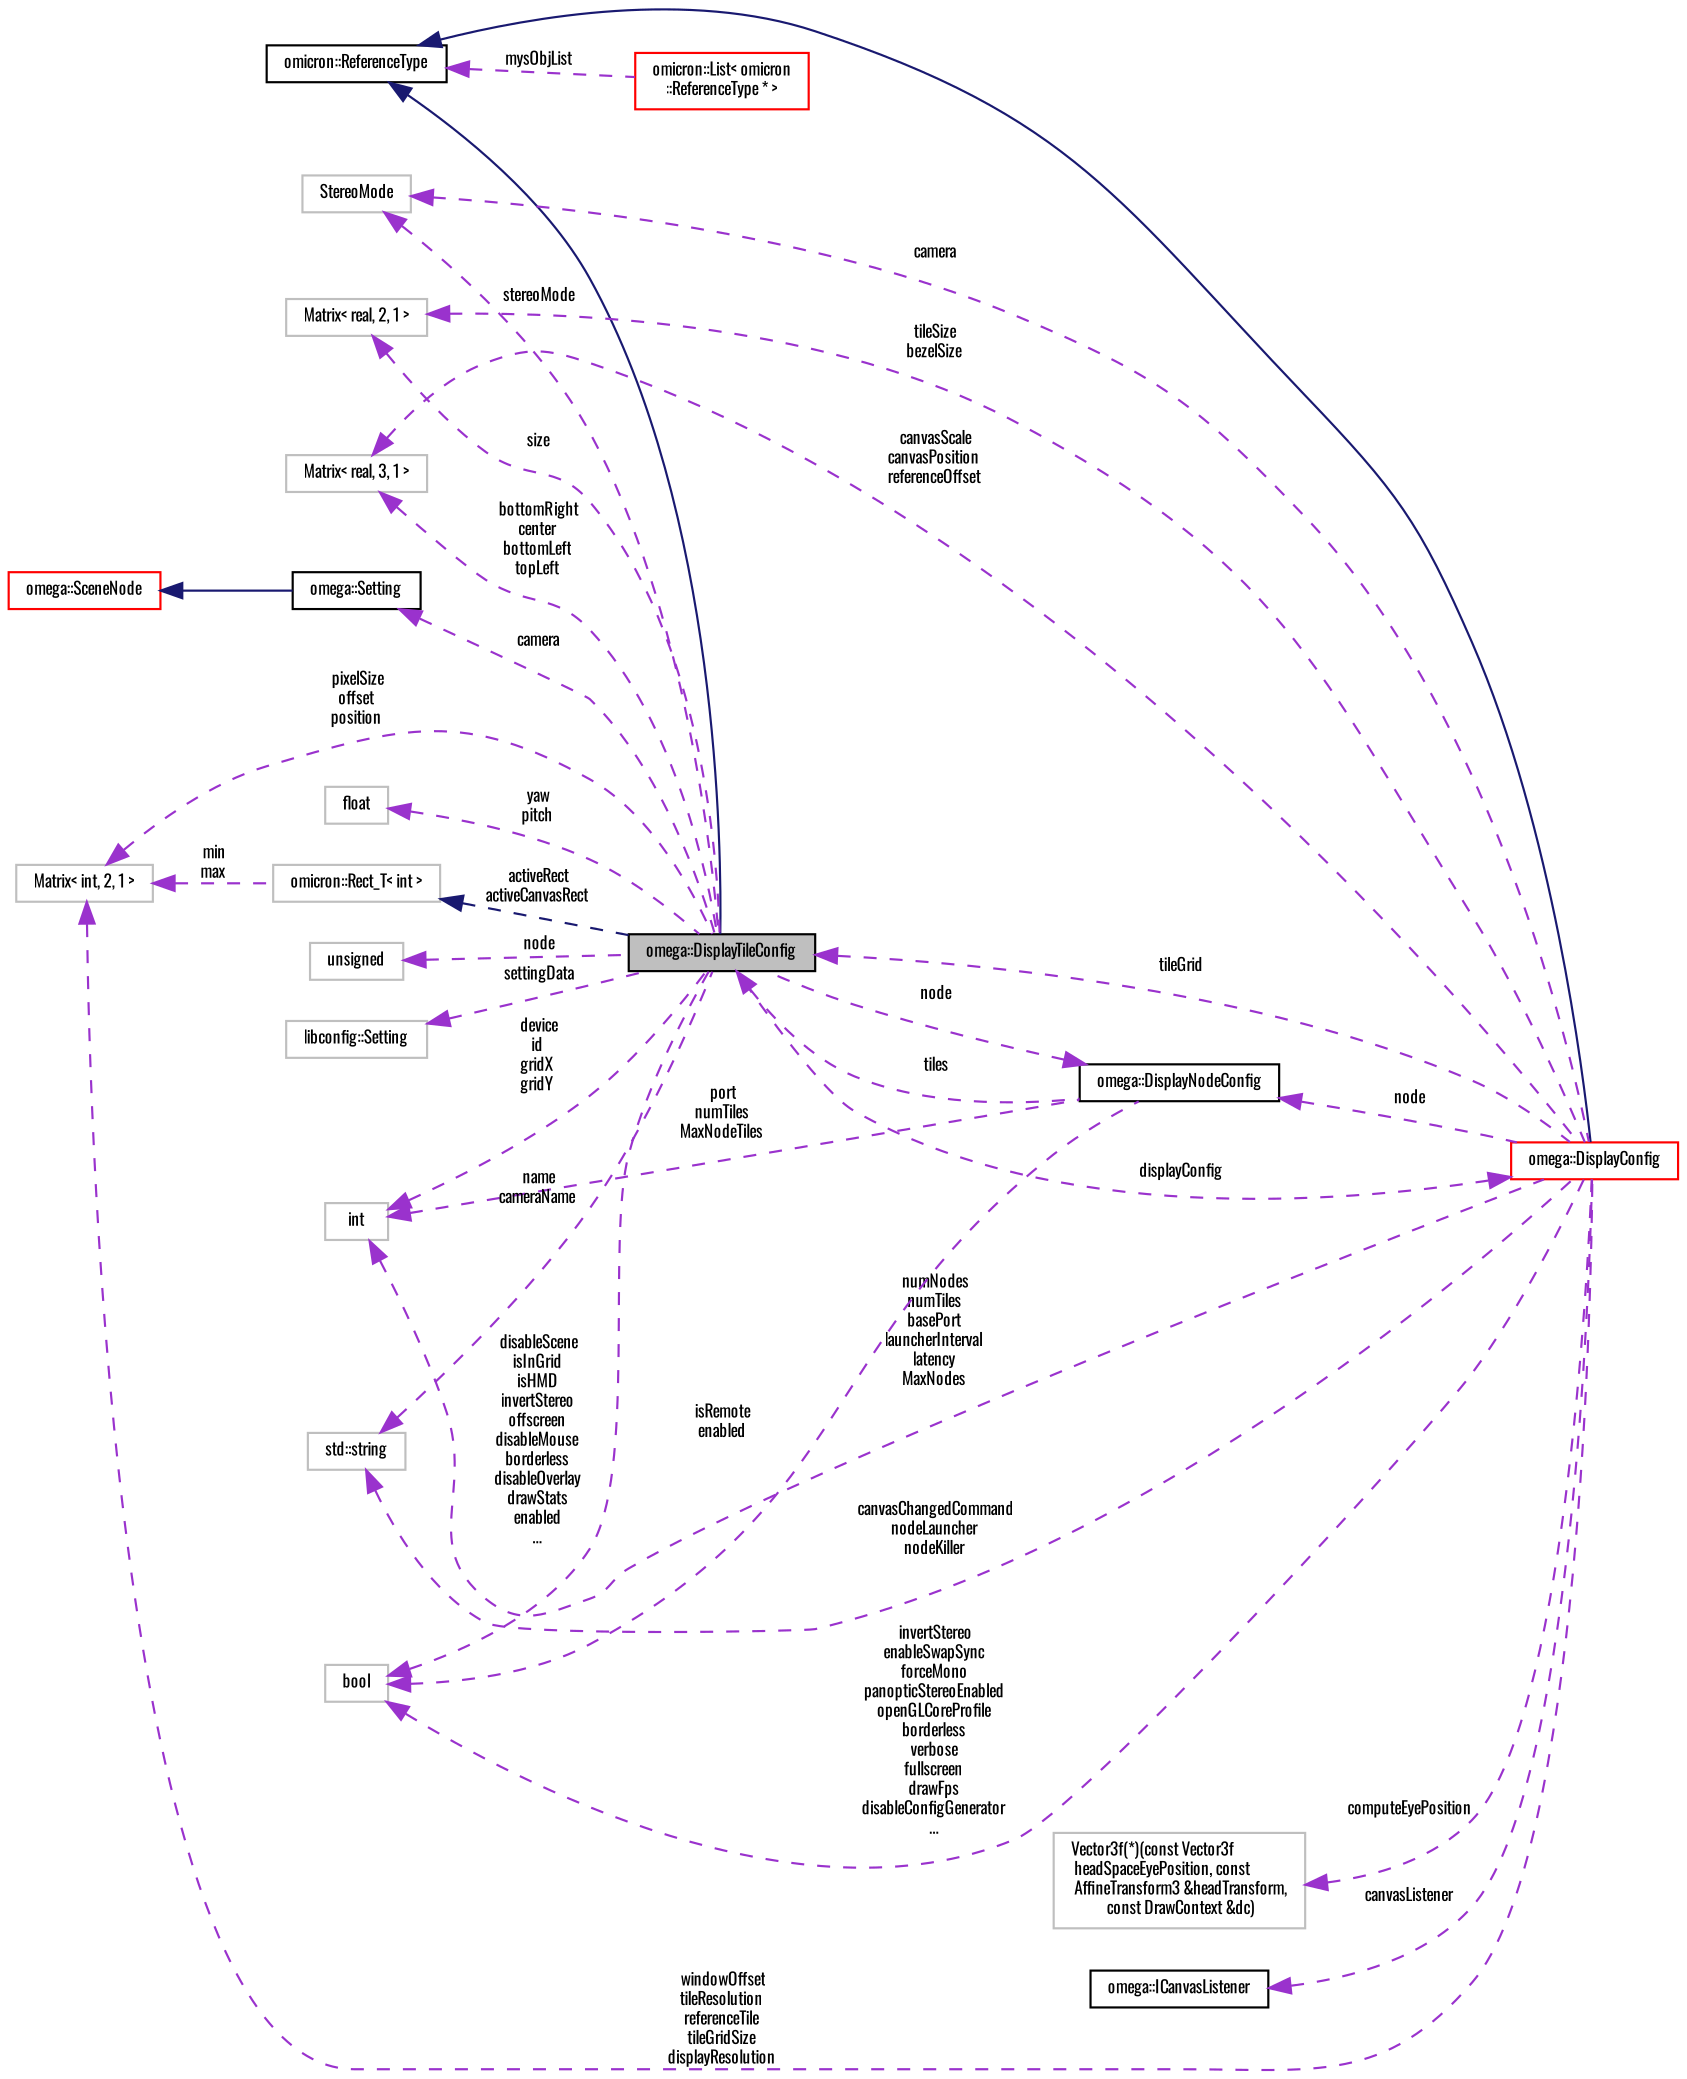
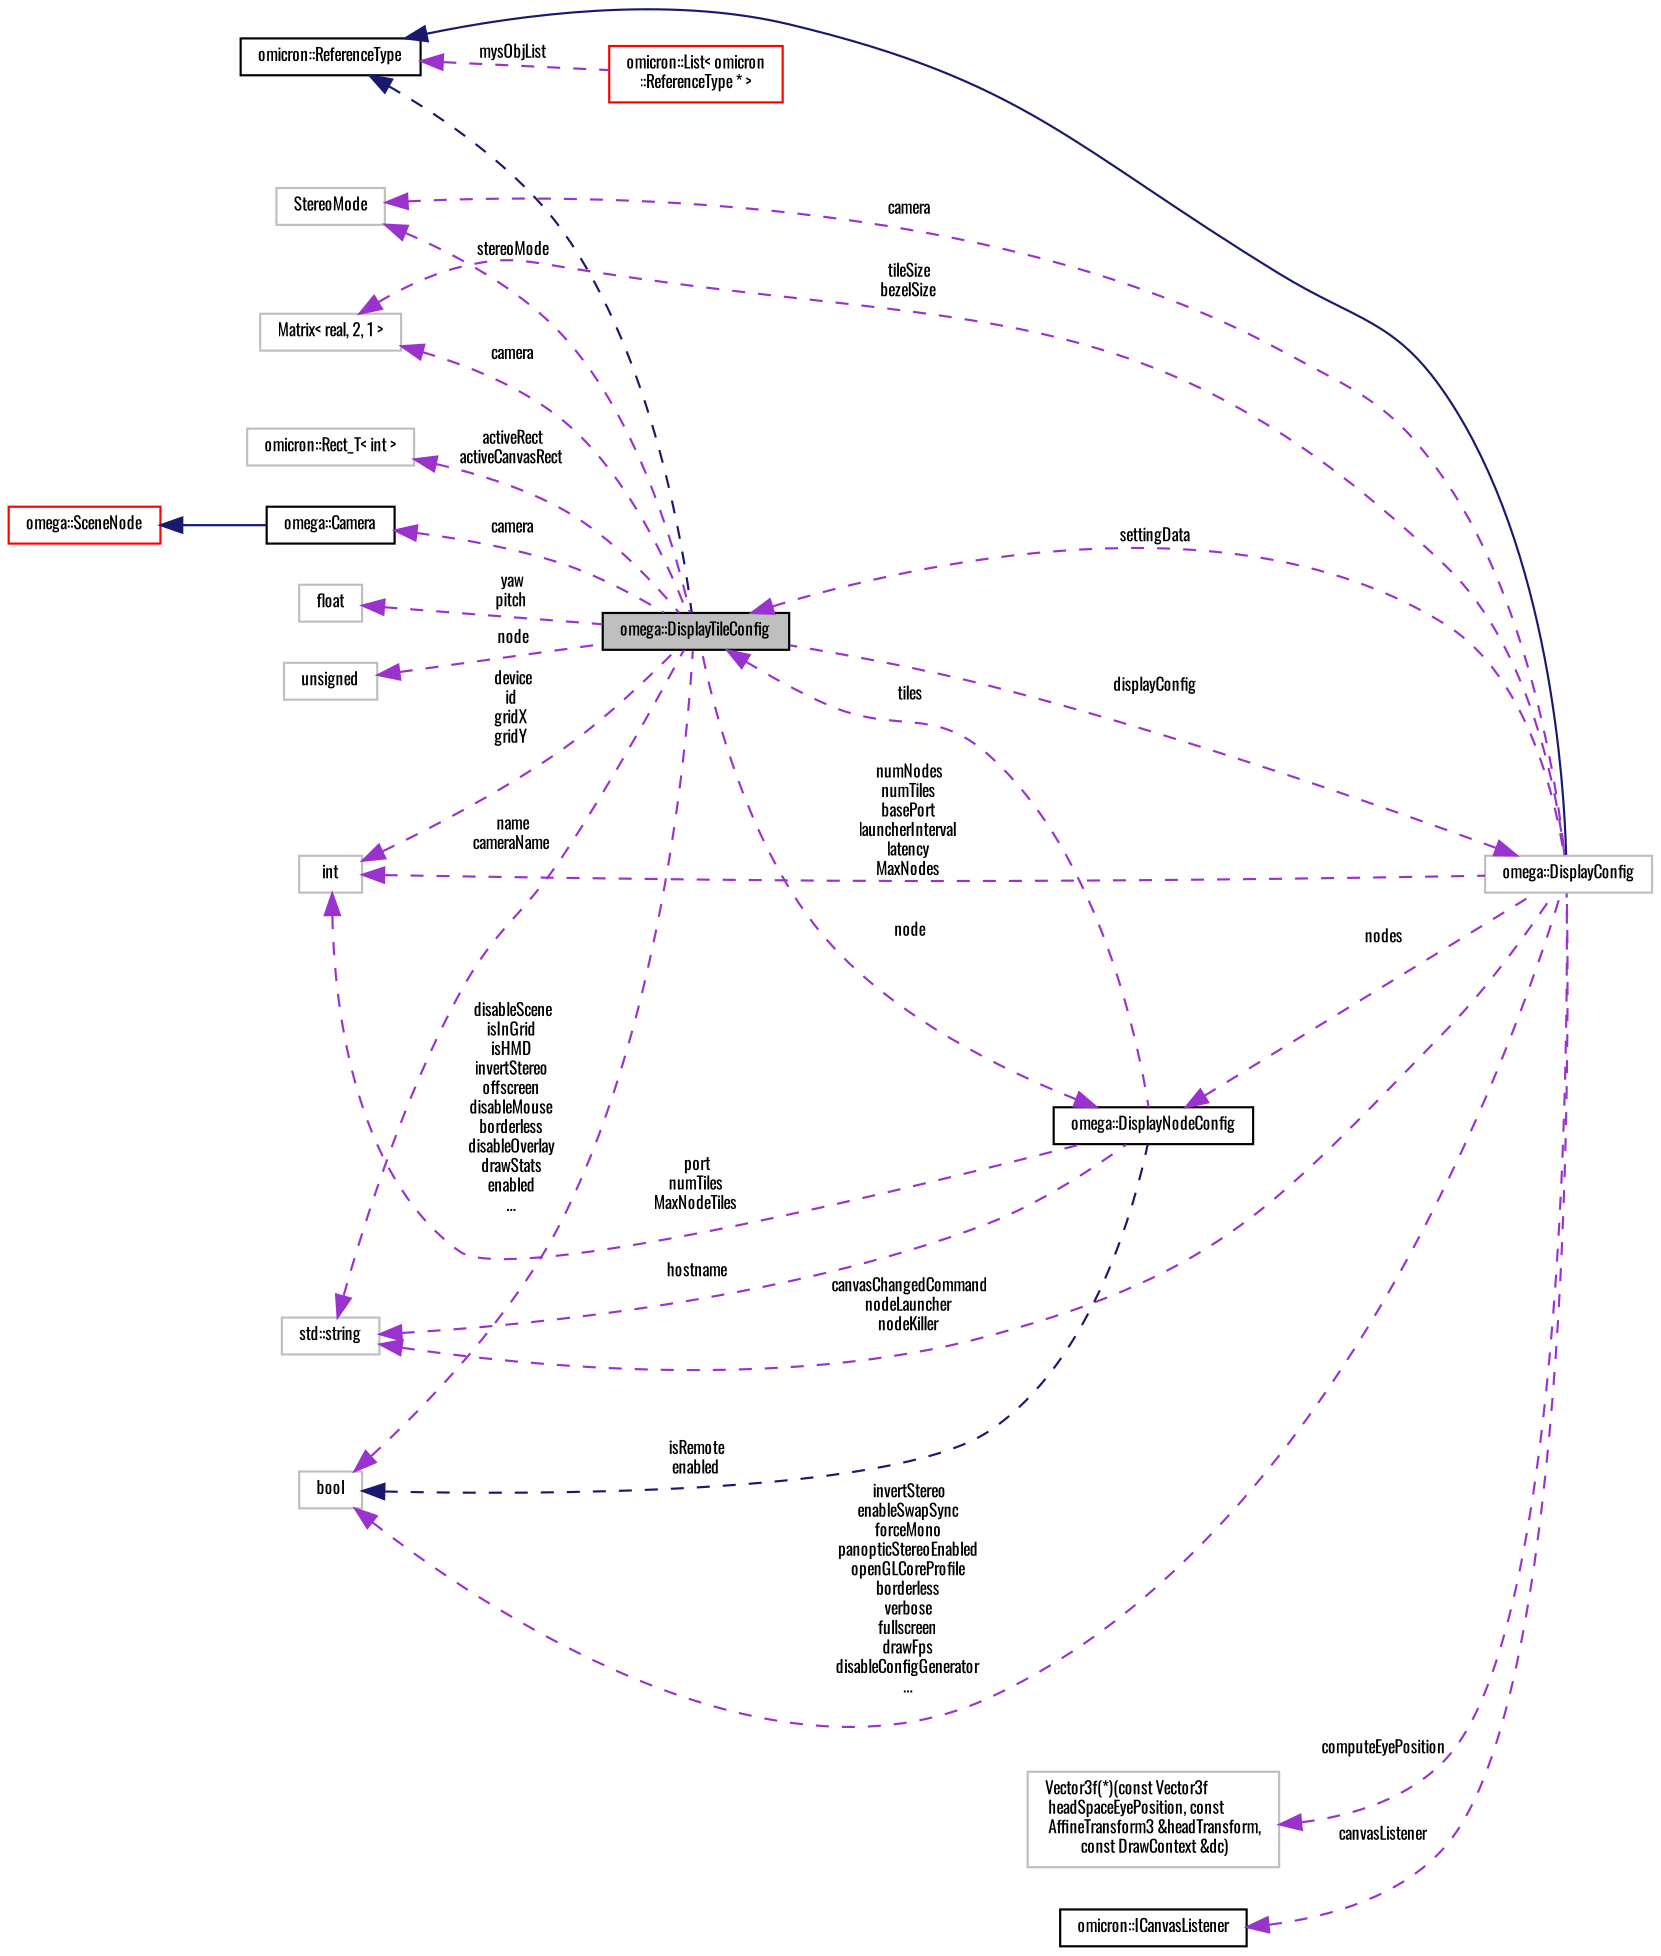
edge "omega::DisplayTileConfig" -> "Matrix< real, 2, 1 >": label " size" -> " camera"
edge "omega::DisplayTileConfig" -> "omicron::ReferenceType": style solid -> dashed
node "Matrix< real, 3, 1 >": removed
node "omega::Setting": label "omega::Setting" -> "omega::Camera"
node "Matrix< int, 2, 1 >": removed
edge "omega::DisplayTileConfig" -> "omicron::Rect_T< int >": color midnightblue -> darkorchid3
edge "omega::DisplayConfig" -> "omega::DisplayTileConfig": label " tileGrid" -> " settingData"
node "libconfig::Setting": removed
edge "omega::DisplayConfig" -> "omega::DisplayNodeConfig": label " node" -> " nodes"
node "omega::DisplayConfig": color red -> grey75
edge "omega::DisplayNodeConfig" -> "std::string": added, label "hostname"
edge "omega::DisplayNodeConfig" -> "bool": color darkorchid3 -> midnightblue
node "omega::ICanvasListener": label "omega::ICanvasListener" -> "omicron::ICanvasListener"
